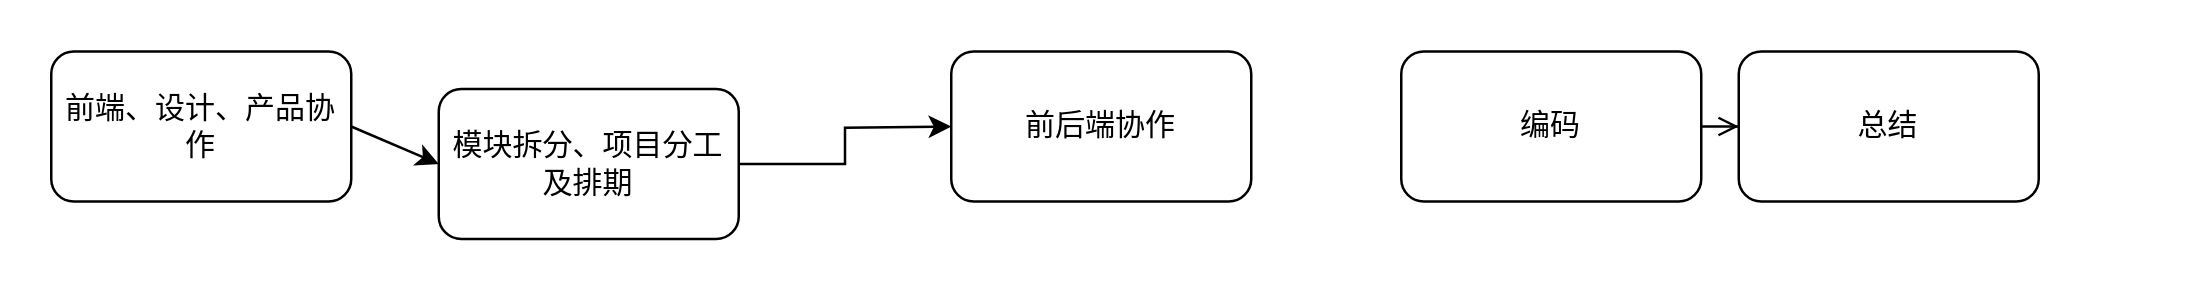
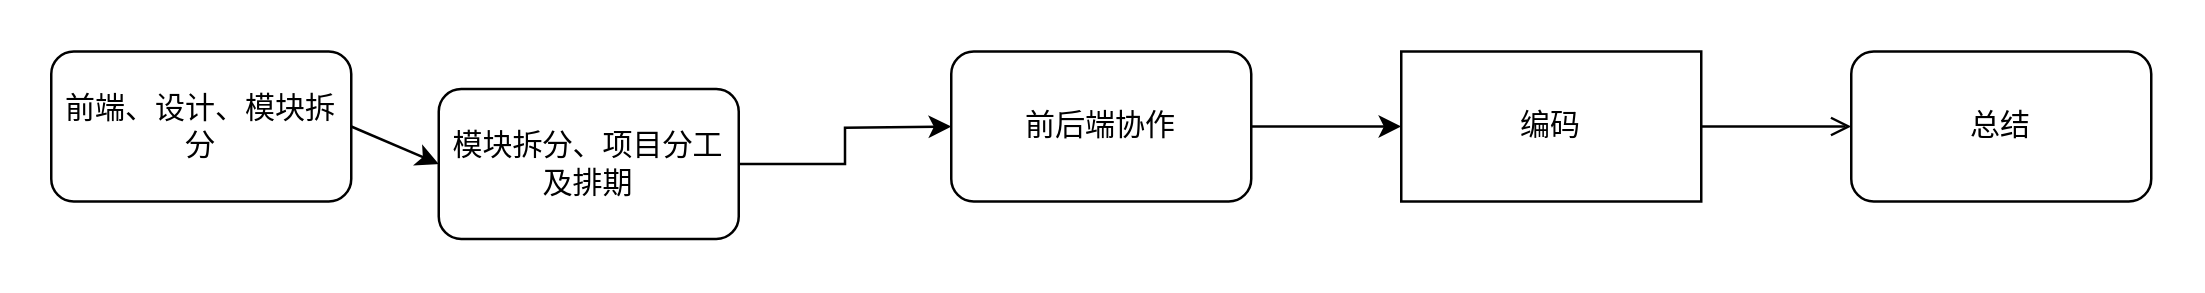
node "前端、设计、产品协作": label "前端、设计、产品协作" -> "前端、设计、模块拆分"
edge "前后端协作" -> "编码": added
node "编码": shape rounded rectangle -> rectangle
node "总结": moved (1889, 126) -> (2001, 126)
